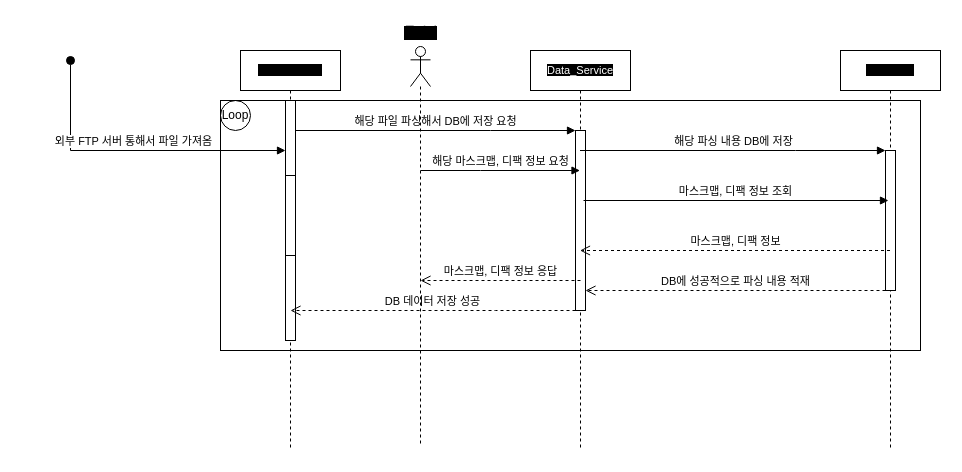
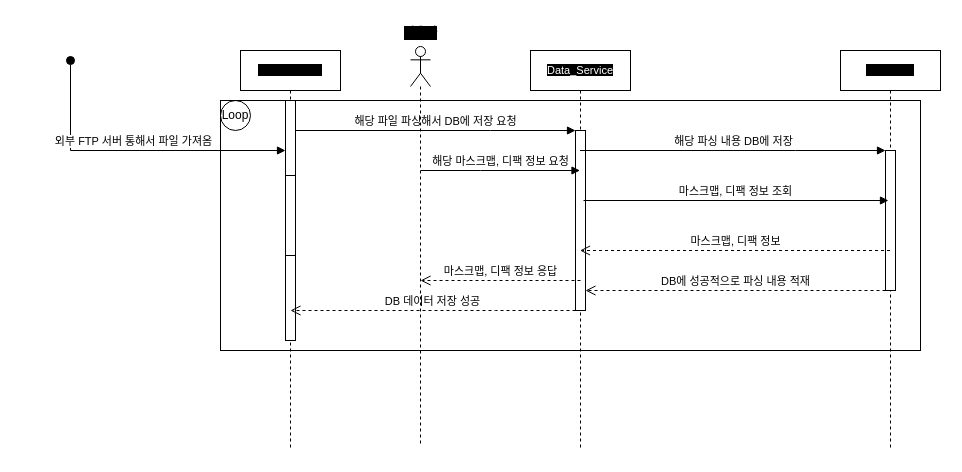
node "통해서": label "통해서" -> "사용자"
